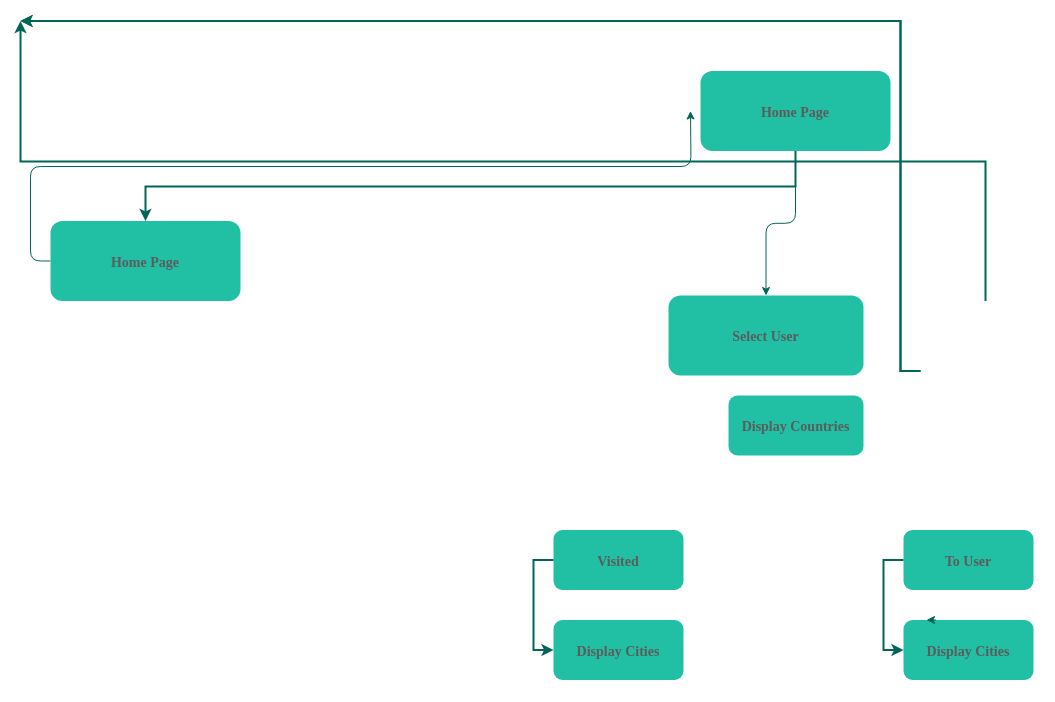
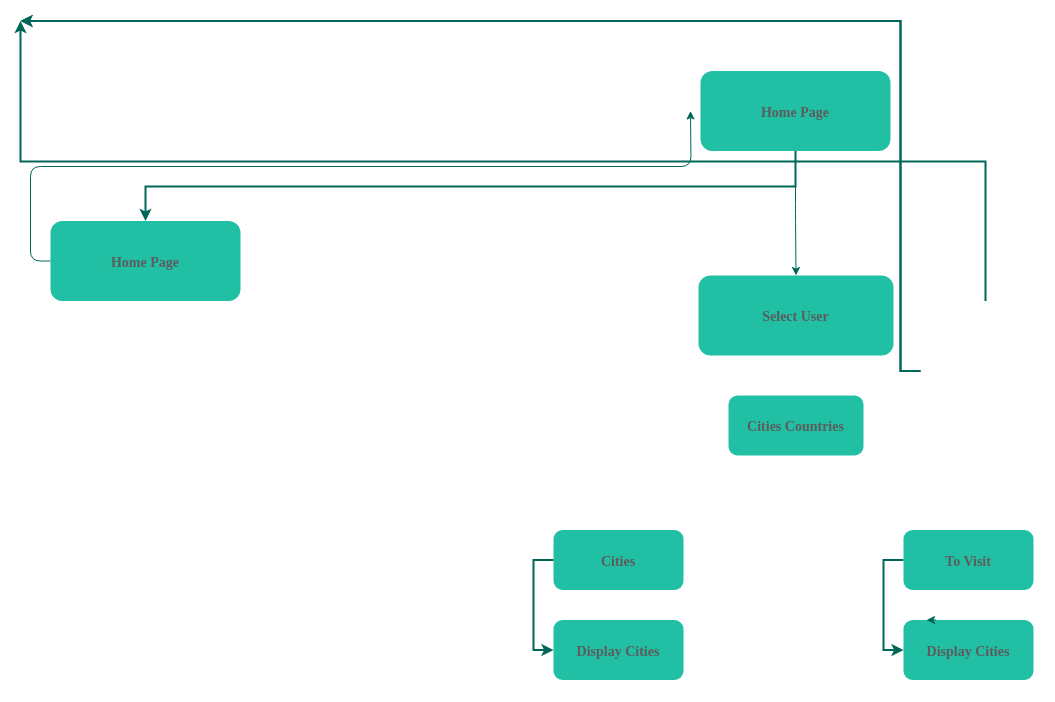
node "Select User": moved (766, 336) -> (796, 316)
node "Display Countries": label "Display Countries" -> "Cities Countries"
node "Visited": label "Visited" -> "Cities"
node "To User": label "To User" -> "To Visit"
